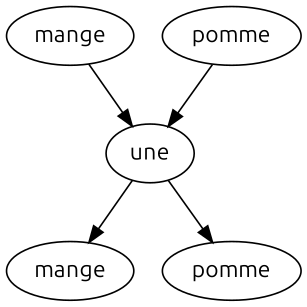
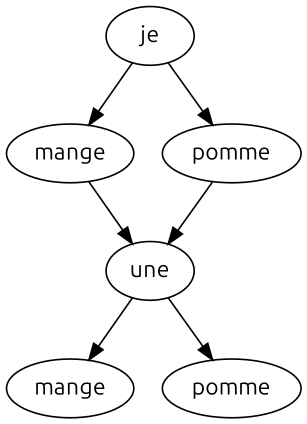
node "je": added
